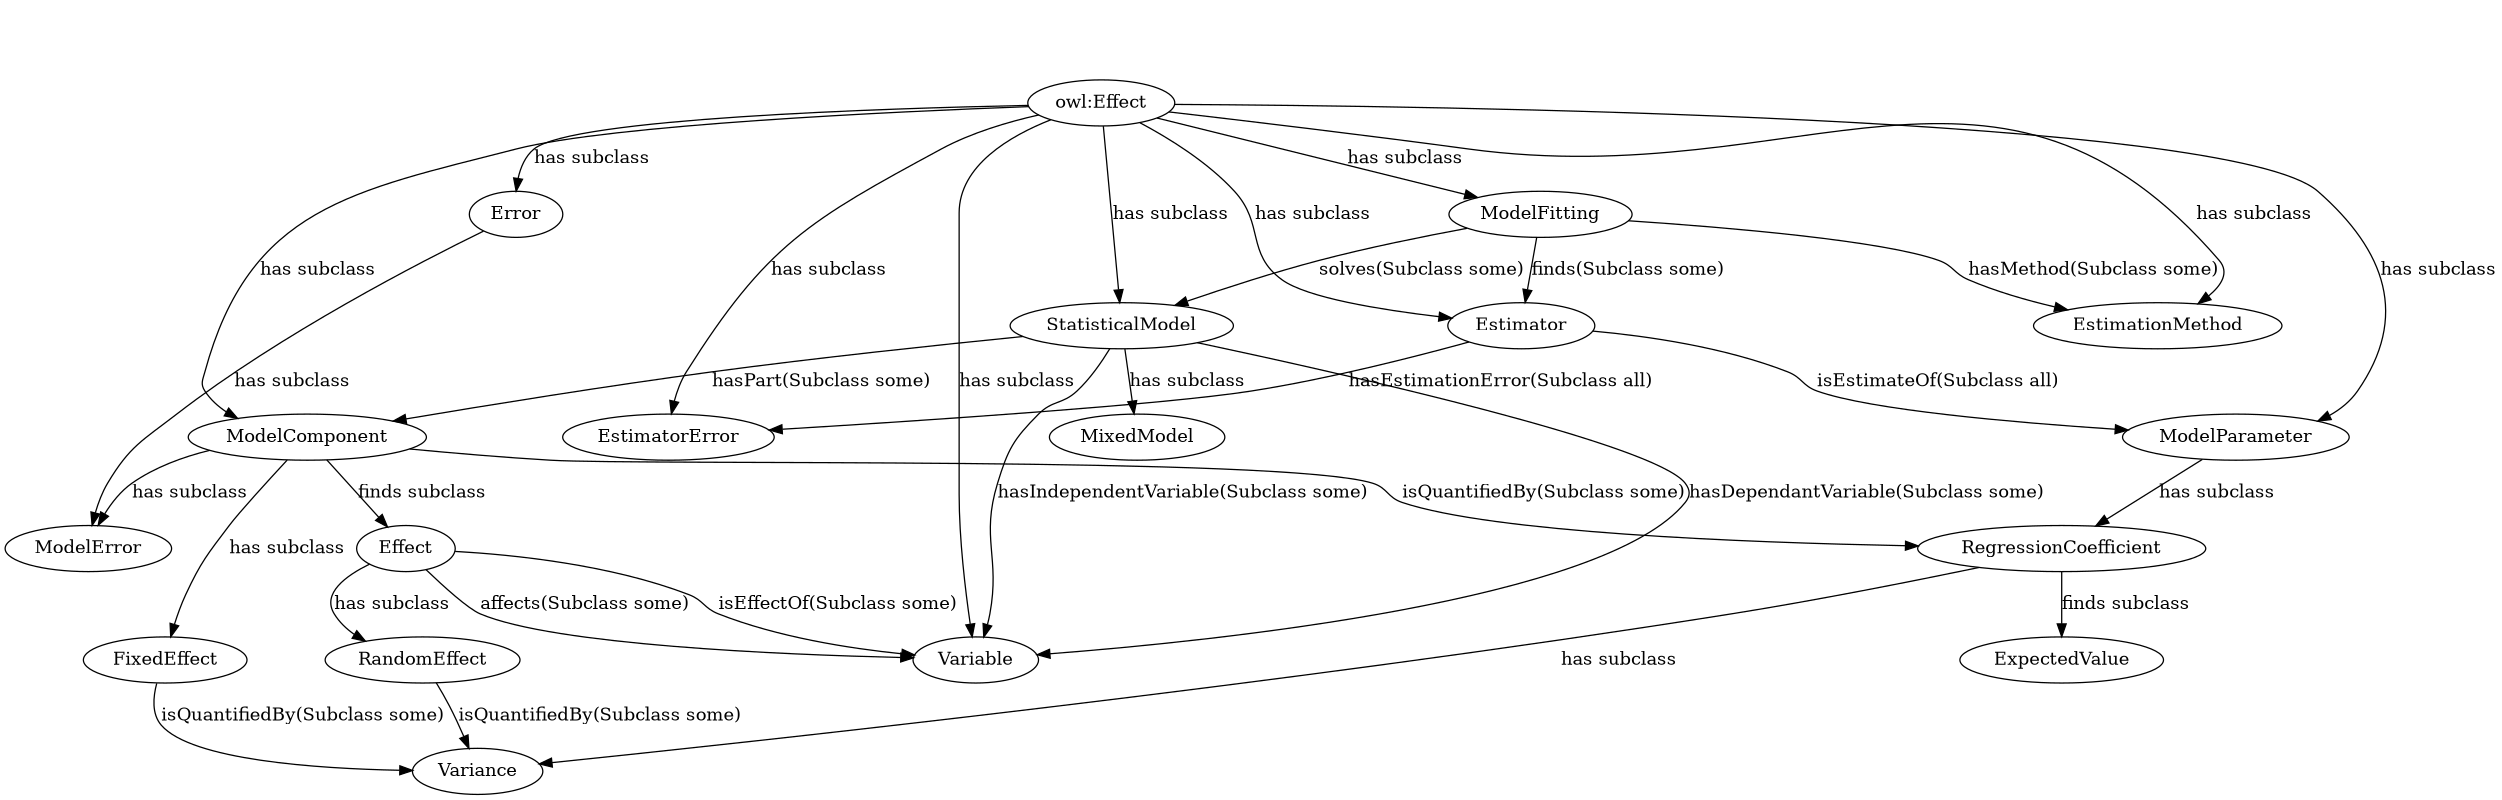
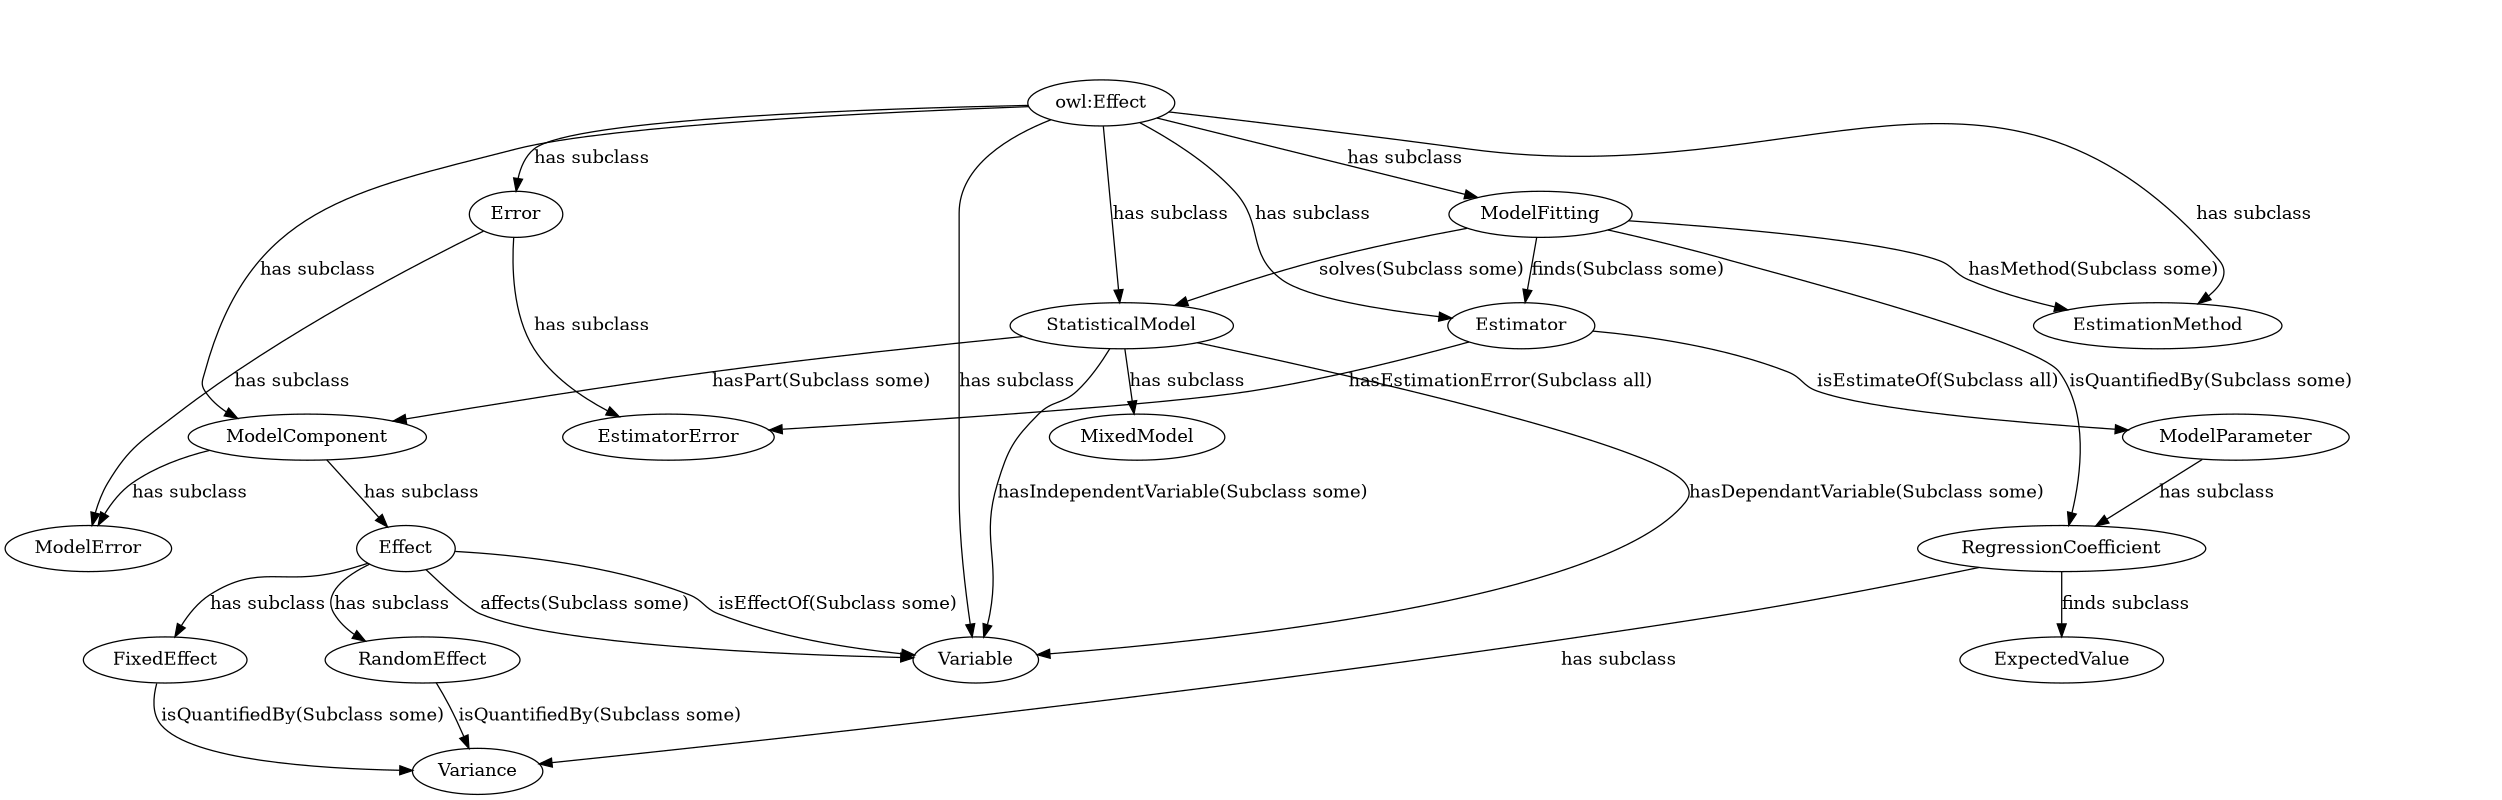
edge "owl:Effect" -> "ModelParameter": removed, label "has subclass"
edge "owl:Effect" -> "EstimatorError": now "Error" -> "EstimatorError"
edge "ModelComponent" -> "RegressionCoefficient": now "ModelFitting" -> "RegressionCoefficient"
edge "ModelComponent" -> "Effect": label "finds subclass" -> "has subclass"
edge "ModelComponent" -> "FixedEffect": now "Effect" -> "FixedEffect"
